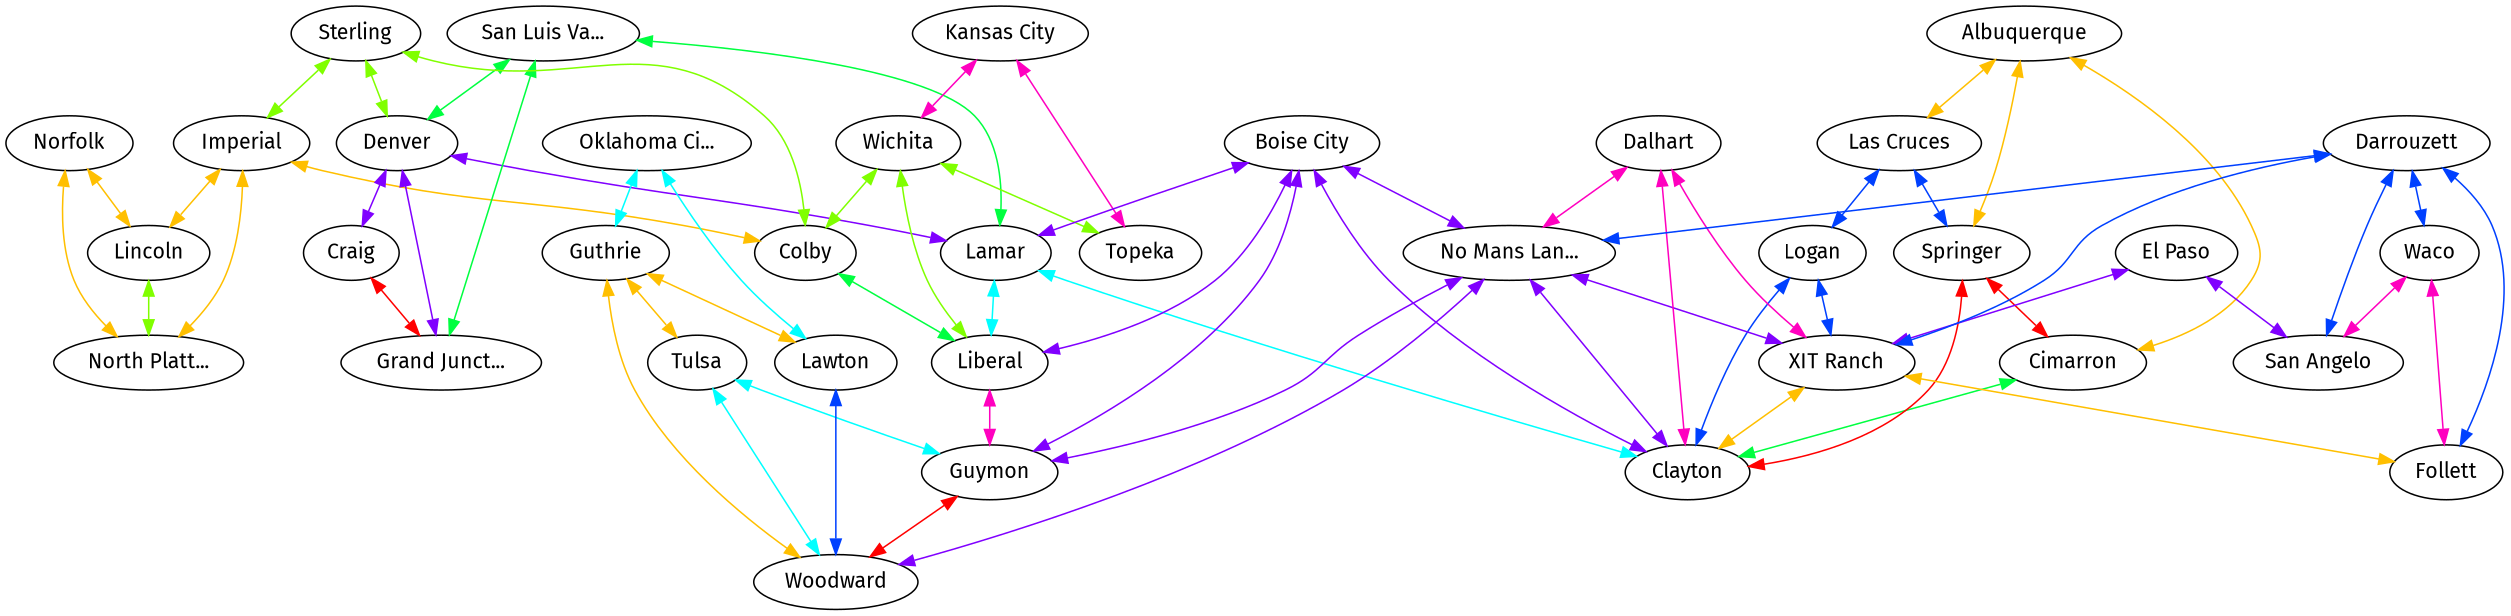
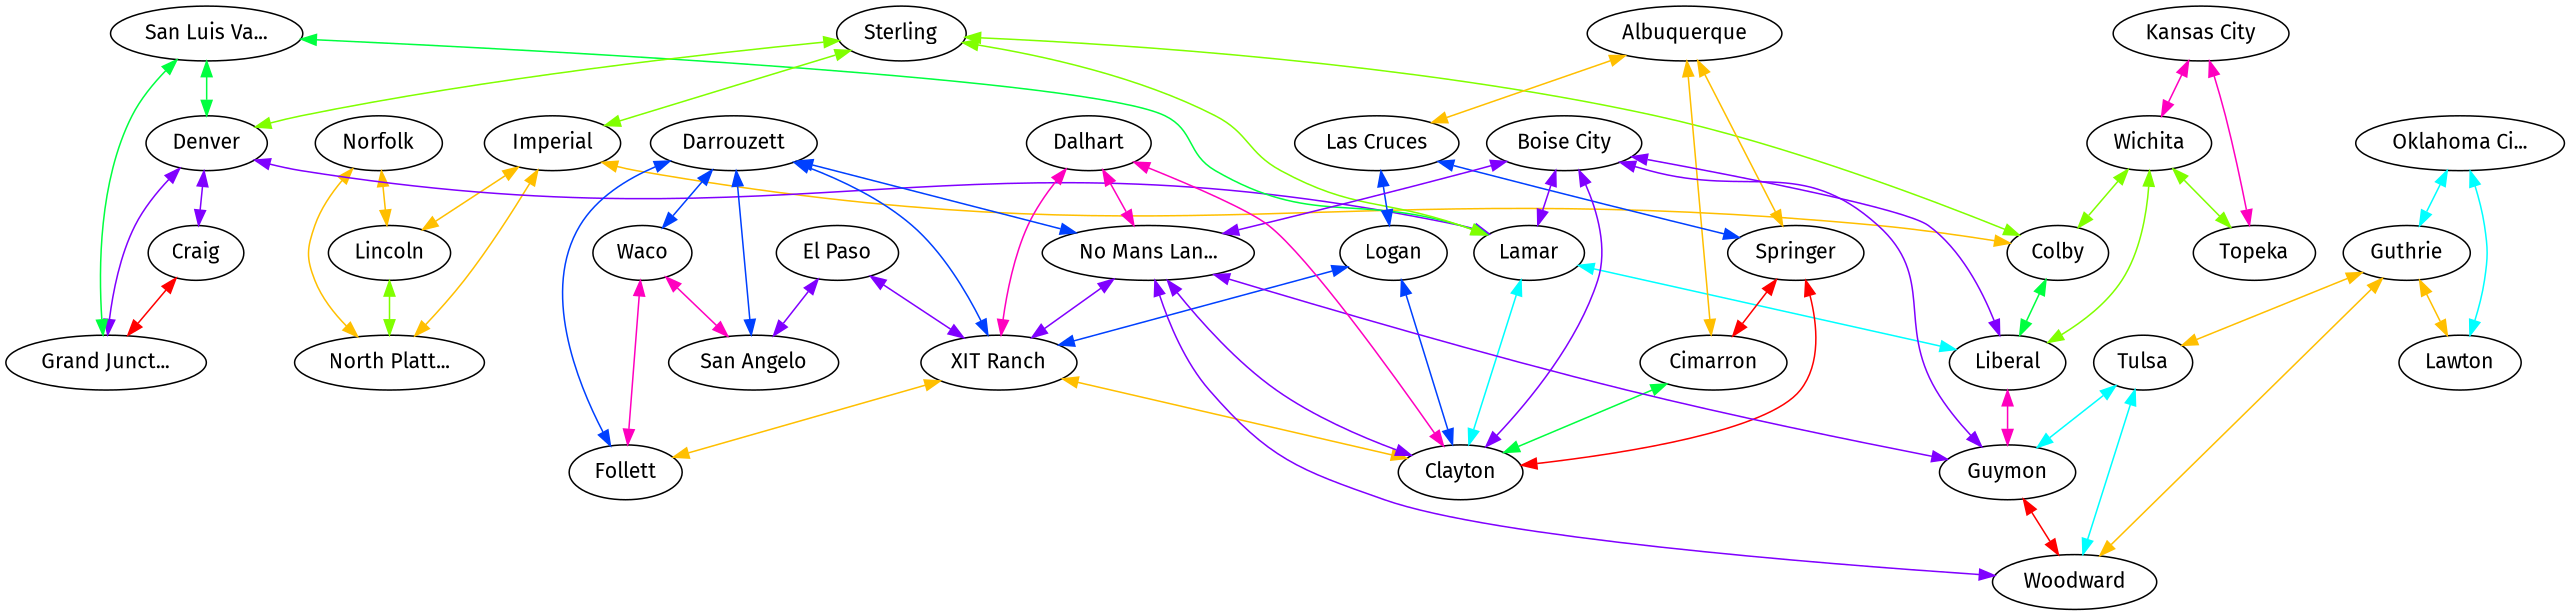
edge "Sterling" -- "Lamar": added
edge "Lawton" -- "Woodward": removed
